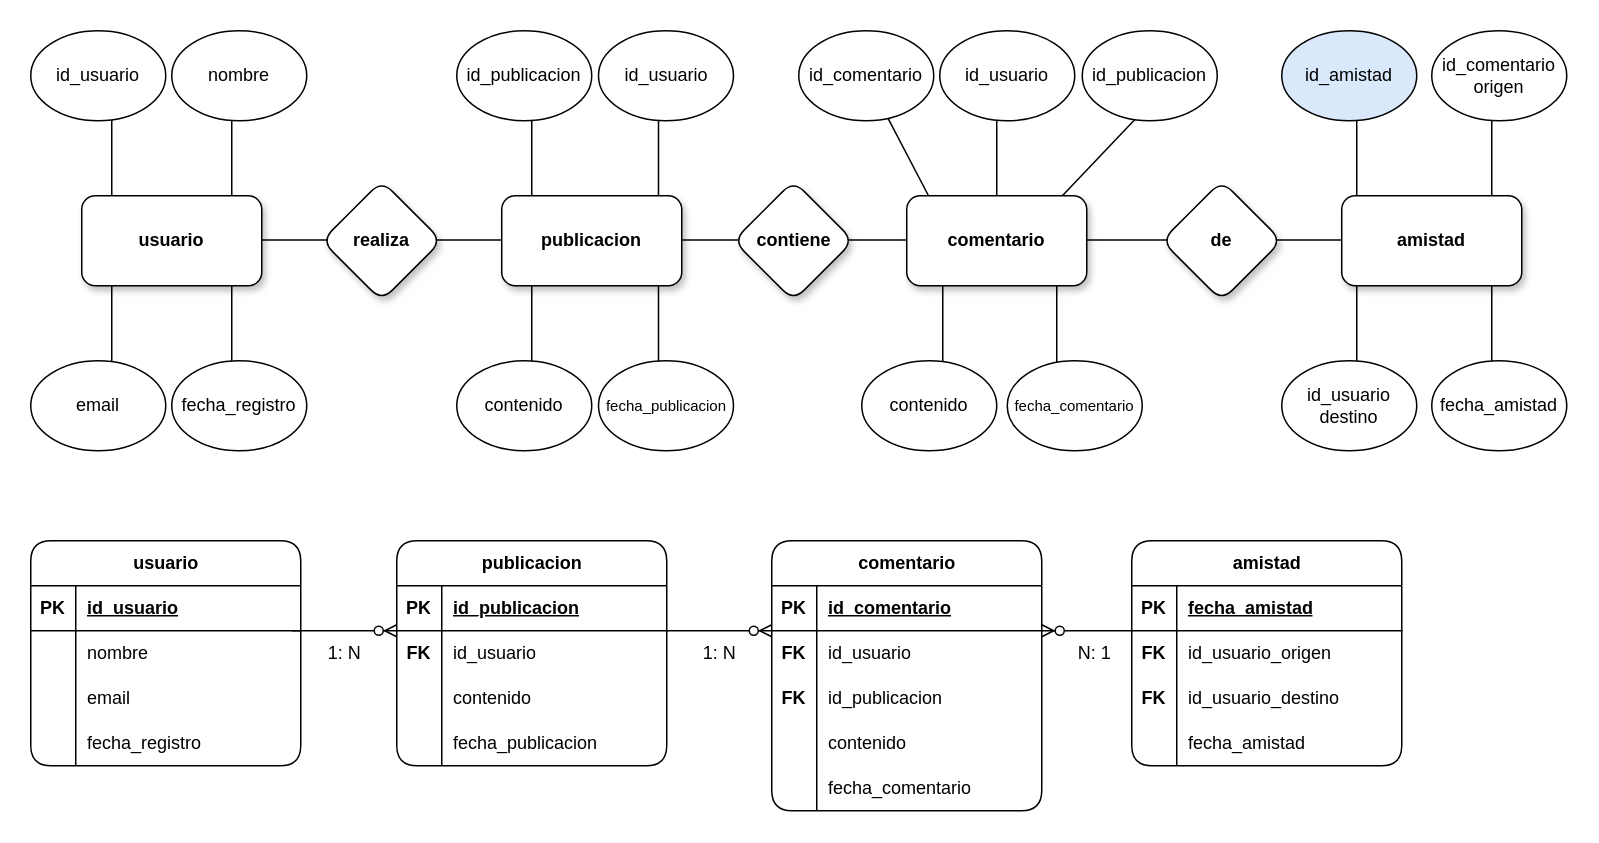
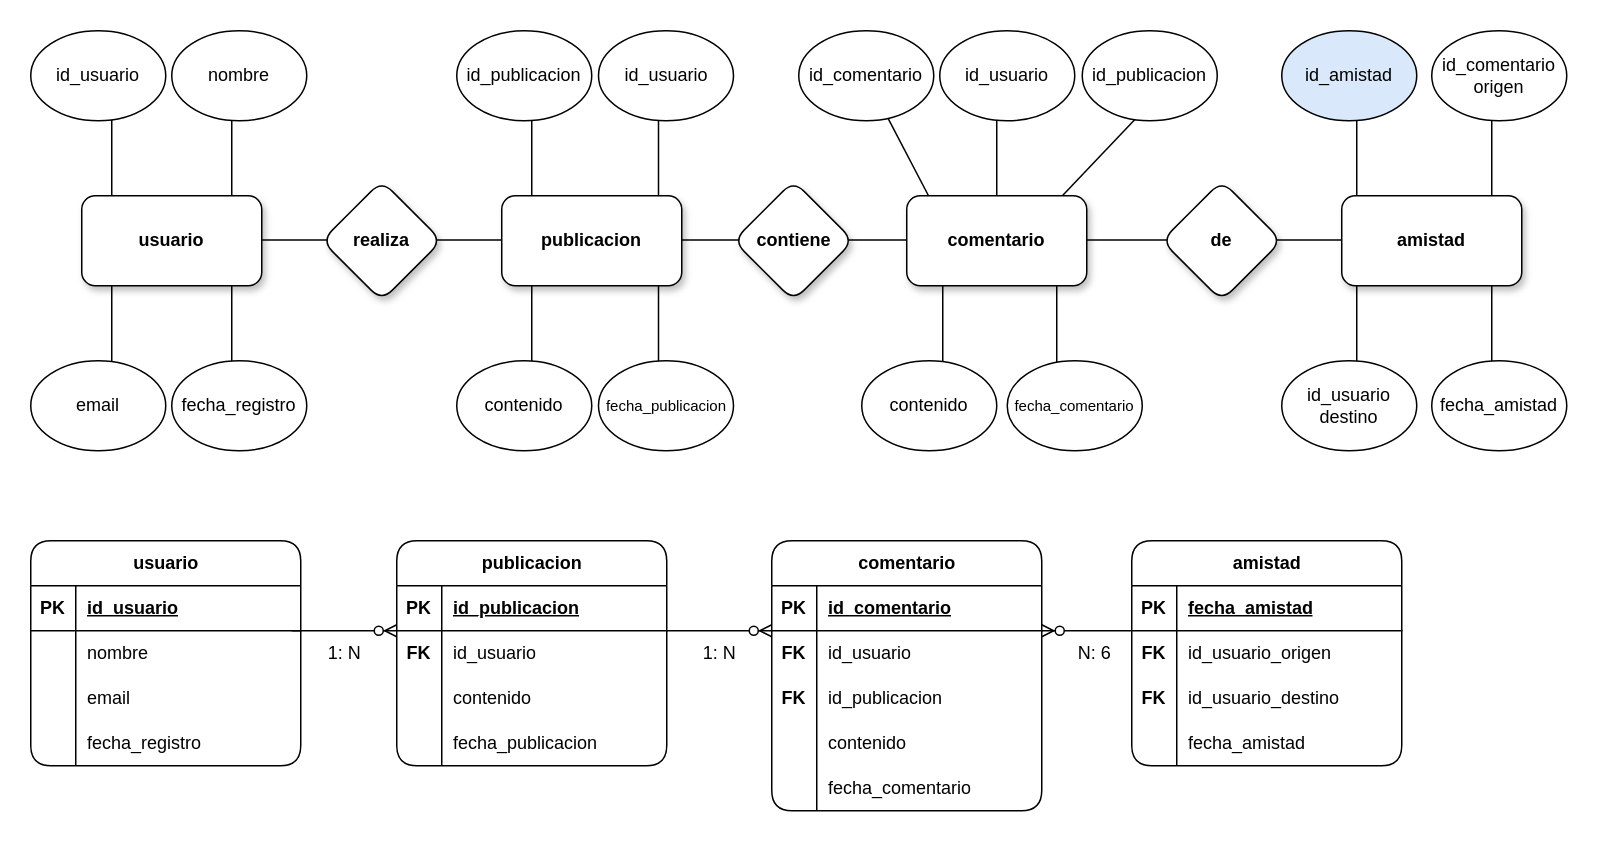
node "N: 1": label "N: 1" -> "N: 6"
